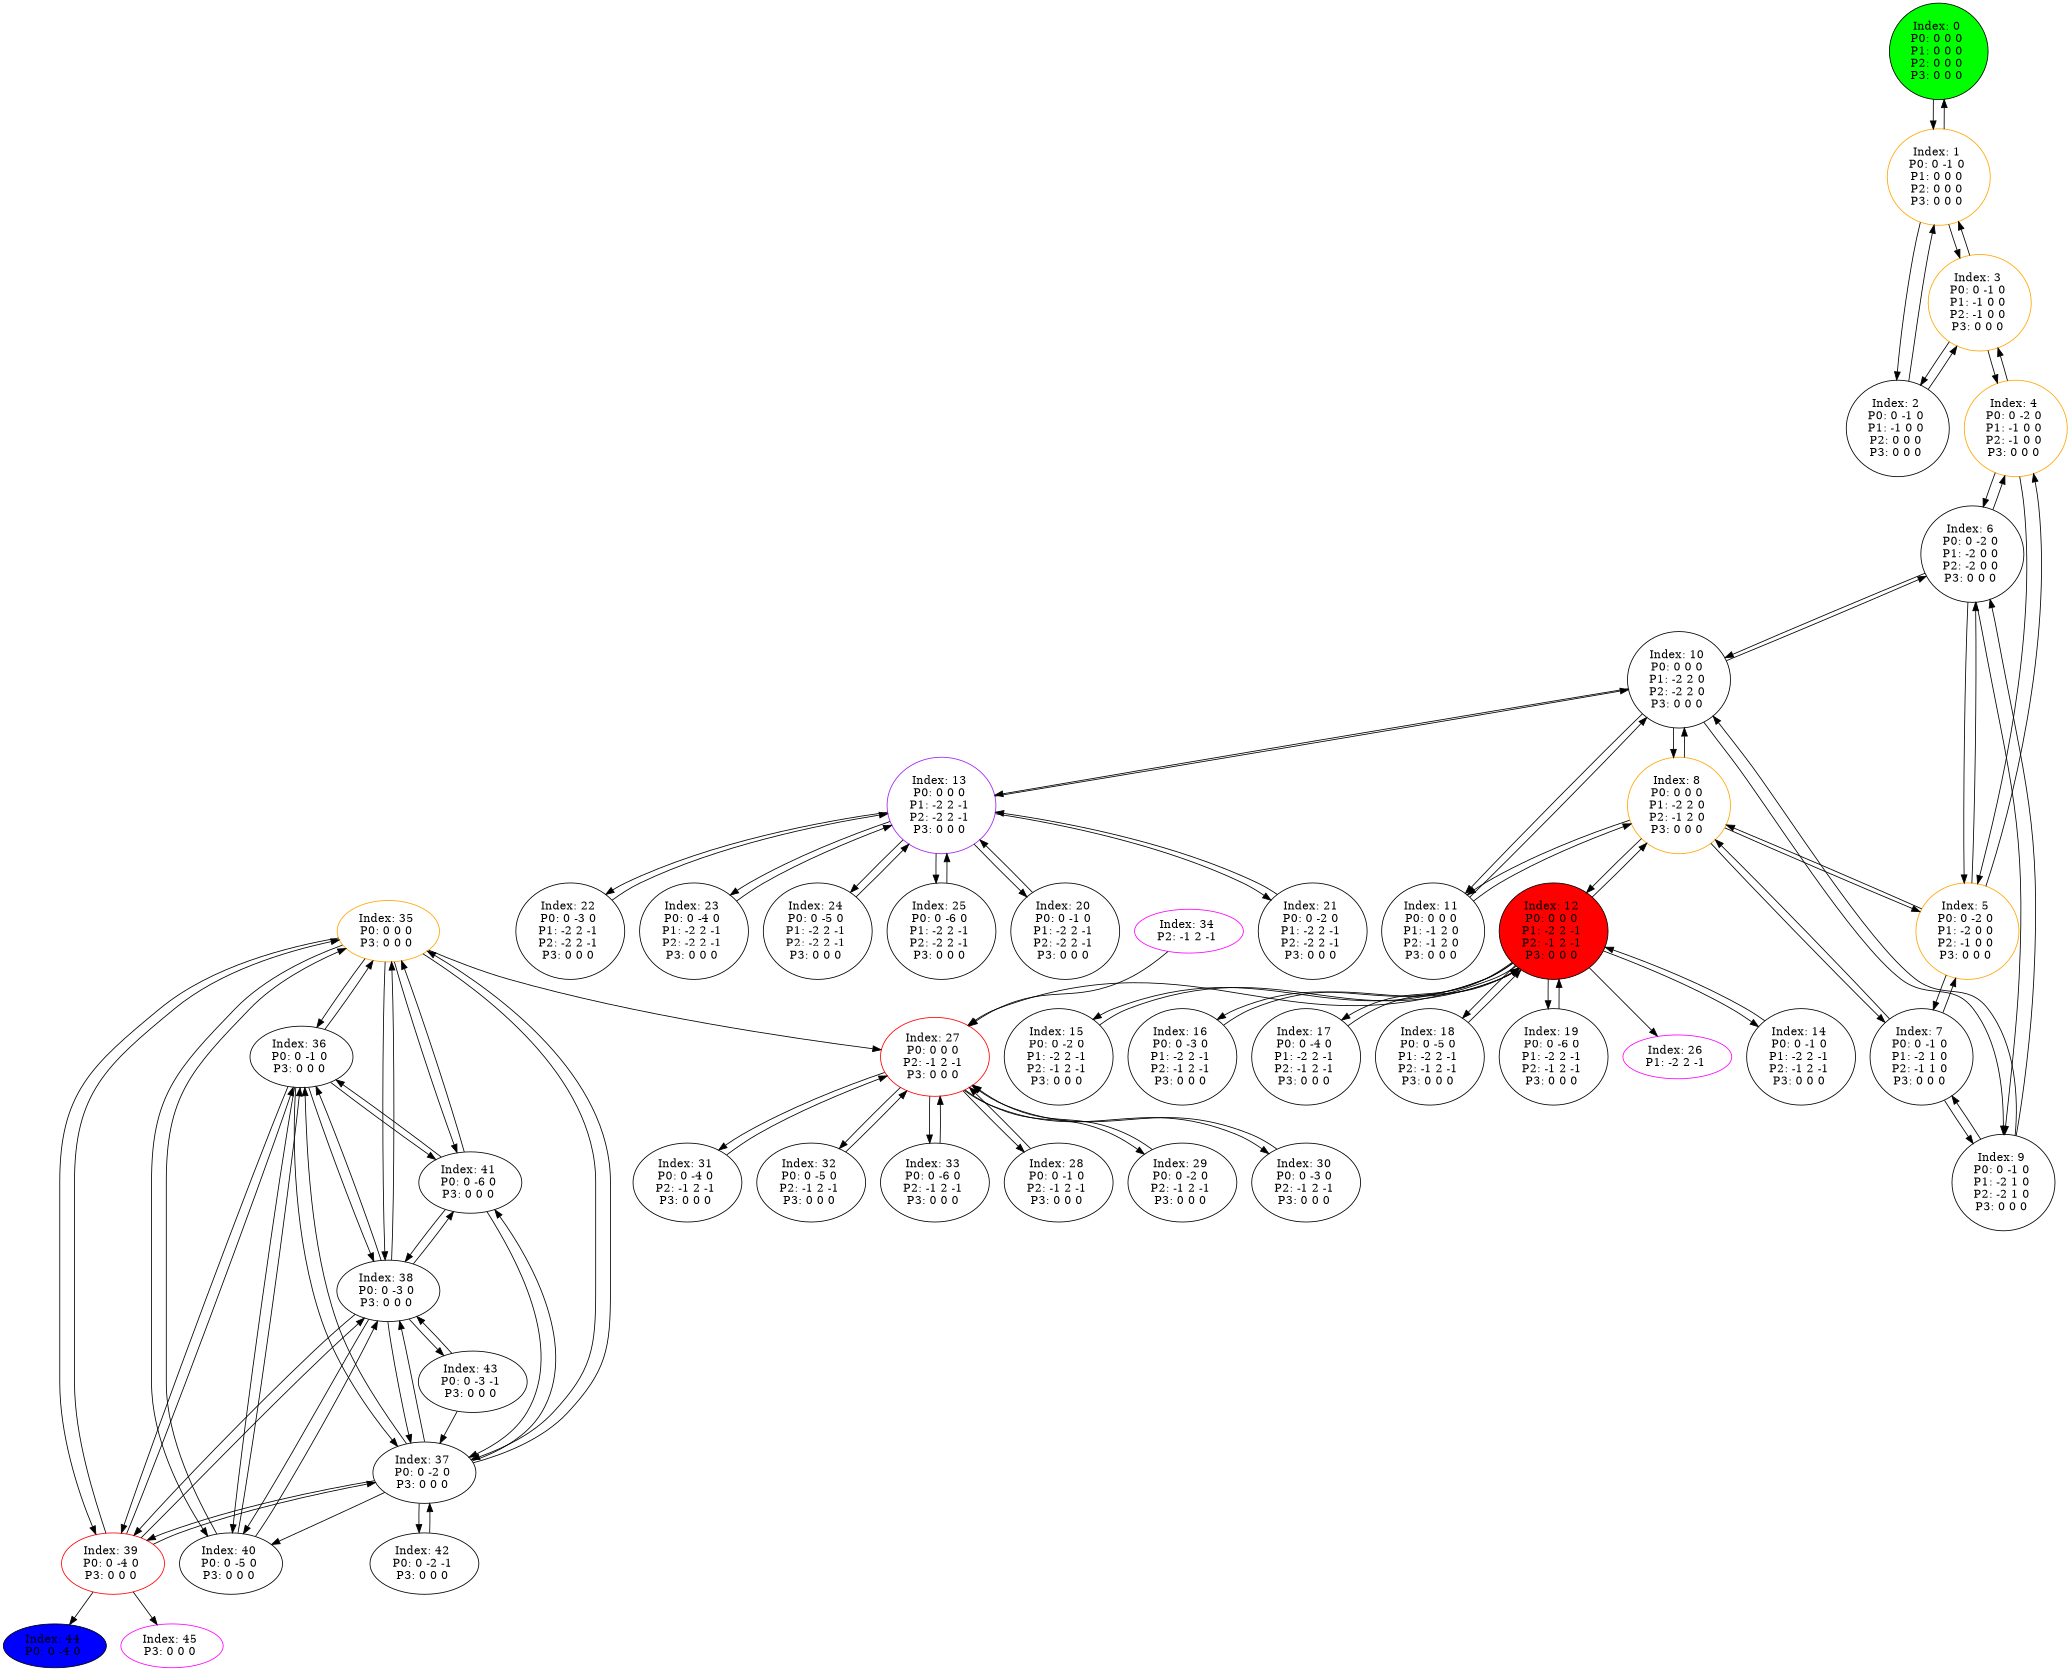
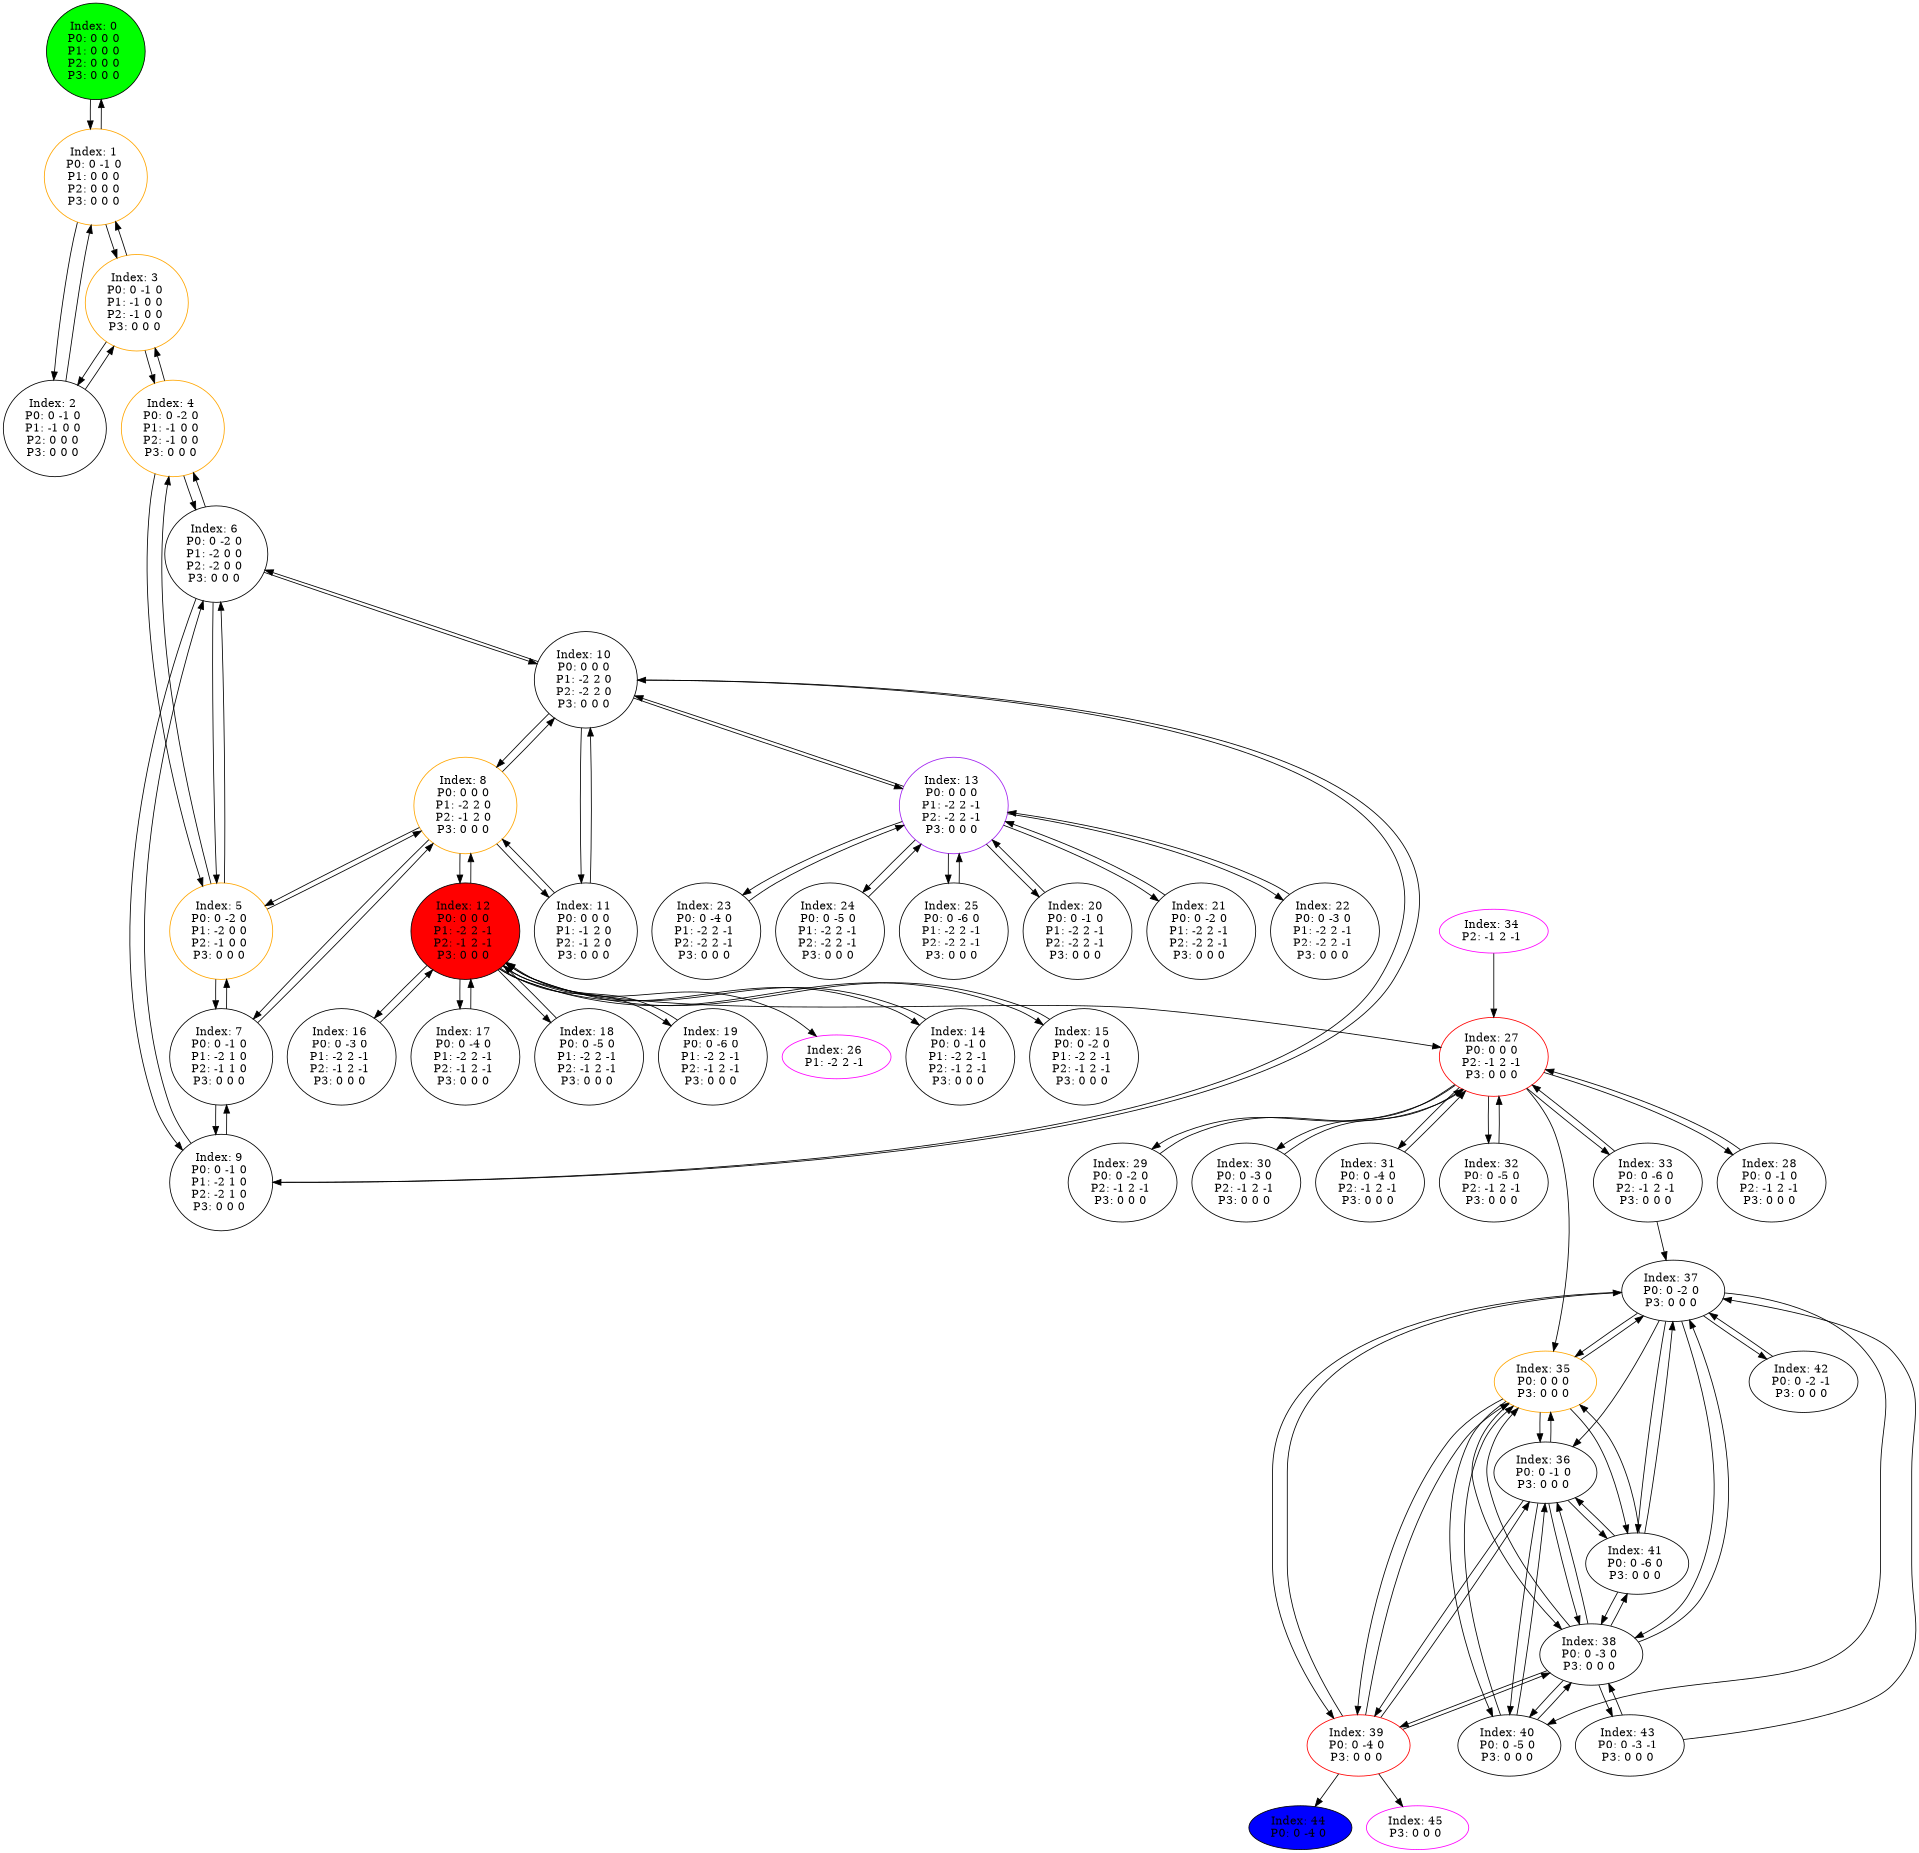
edge "Index: 35 P0: 0 0 0 P3: 0 0 0" -> "Index: 27 P0: 0 0 0 P2: -1 2 -1 P3: 0 0 0": reversed
edge "Index: 36 P0: 0 -1 0 P3: 0 0 0" -> "Index: 37 P0: 0 -2 0 P3: 0 0 0": now "Index: 33 P0: 0 -6 0 P2: -1 2 -1 P3: 0 0 0" -> "Index: 37 P0: 0 -2 0 P3: 0 0 0"
